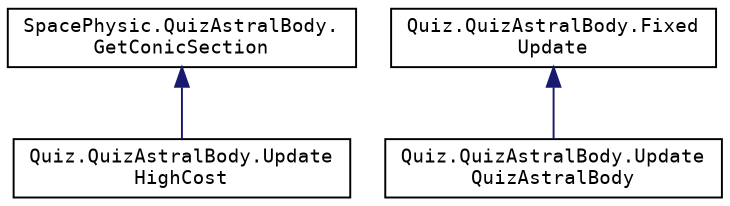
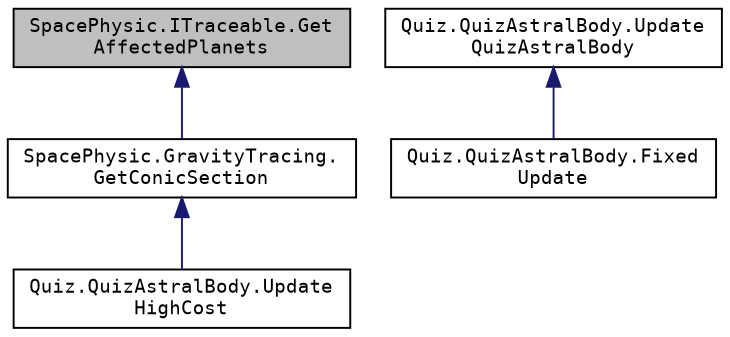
node "SpacePhysic.ITraceable.Get AffectedPlanets": added
node "SpacePhysic.QuizAstralBody. GetConicSection": label "SpacePhysic.QuizAstralBody. GetConicSection" -> "SpacePhysic.GravityTracing. GetConicSection"
edge "Quiz.QuizAstralBody.Update QuizAstralBody" -> "Quiz.QuizAstralBody.Fixed Update": reversed
